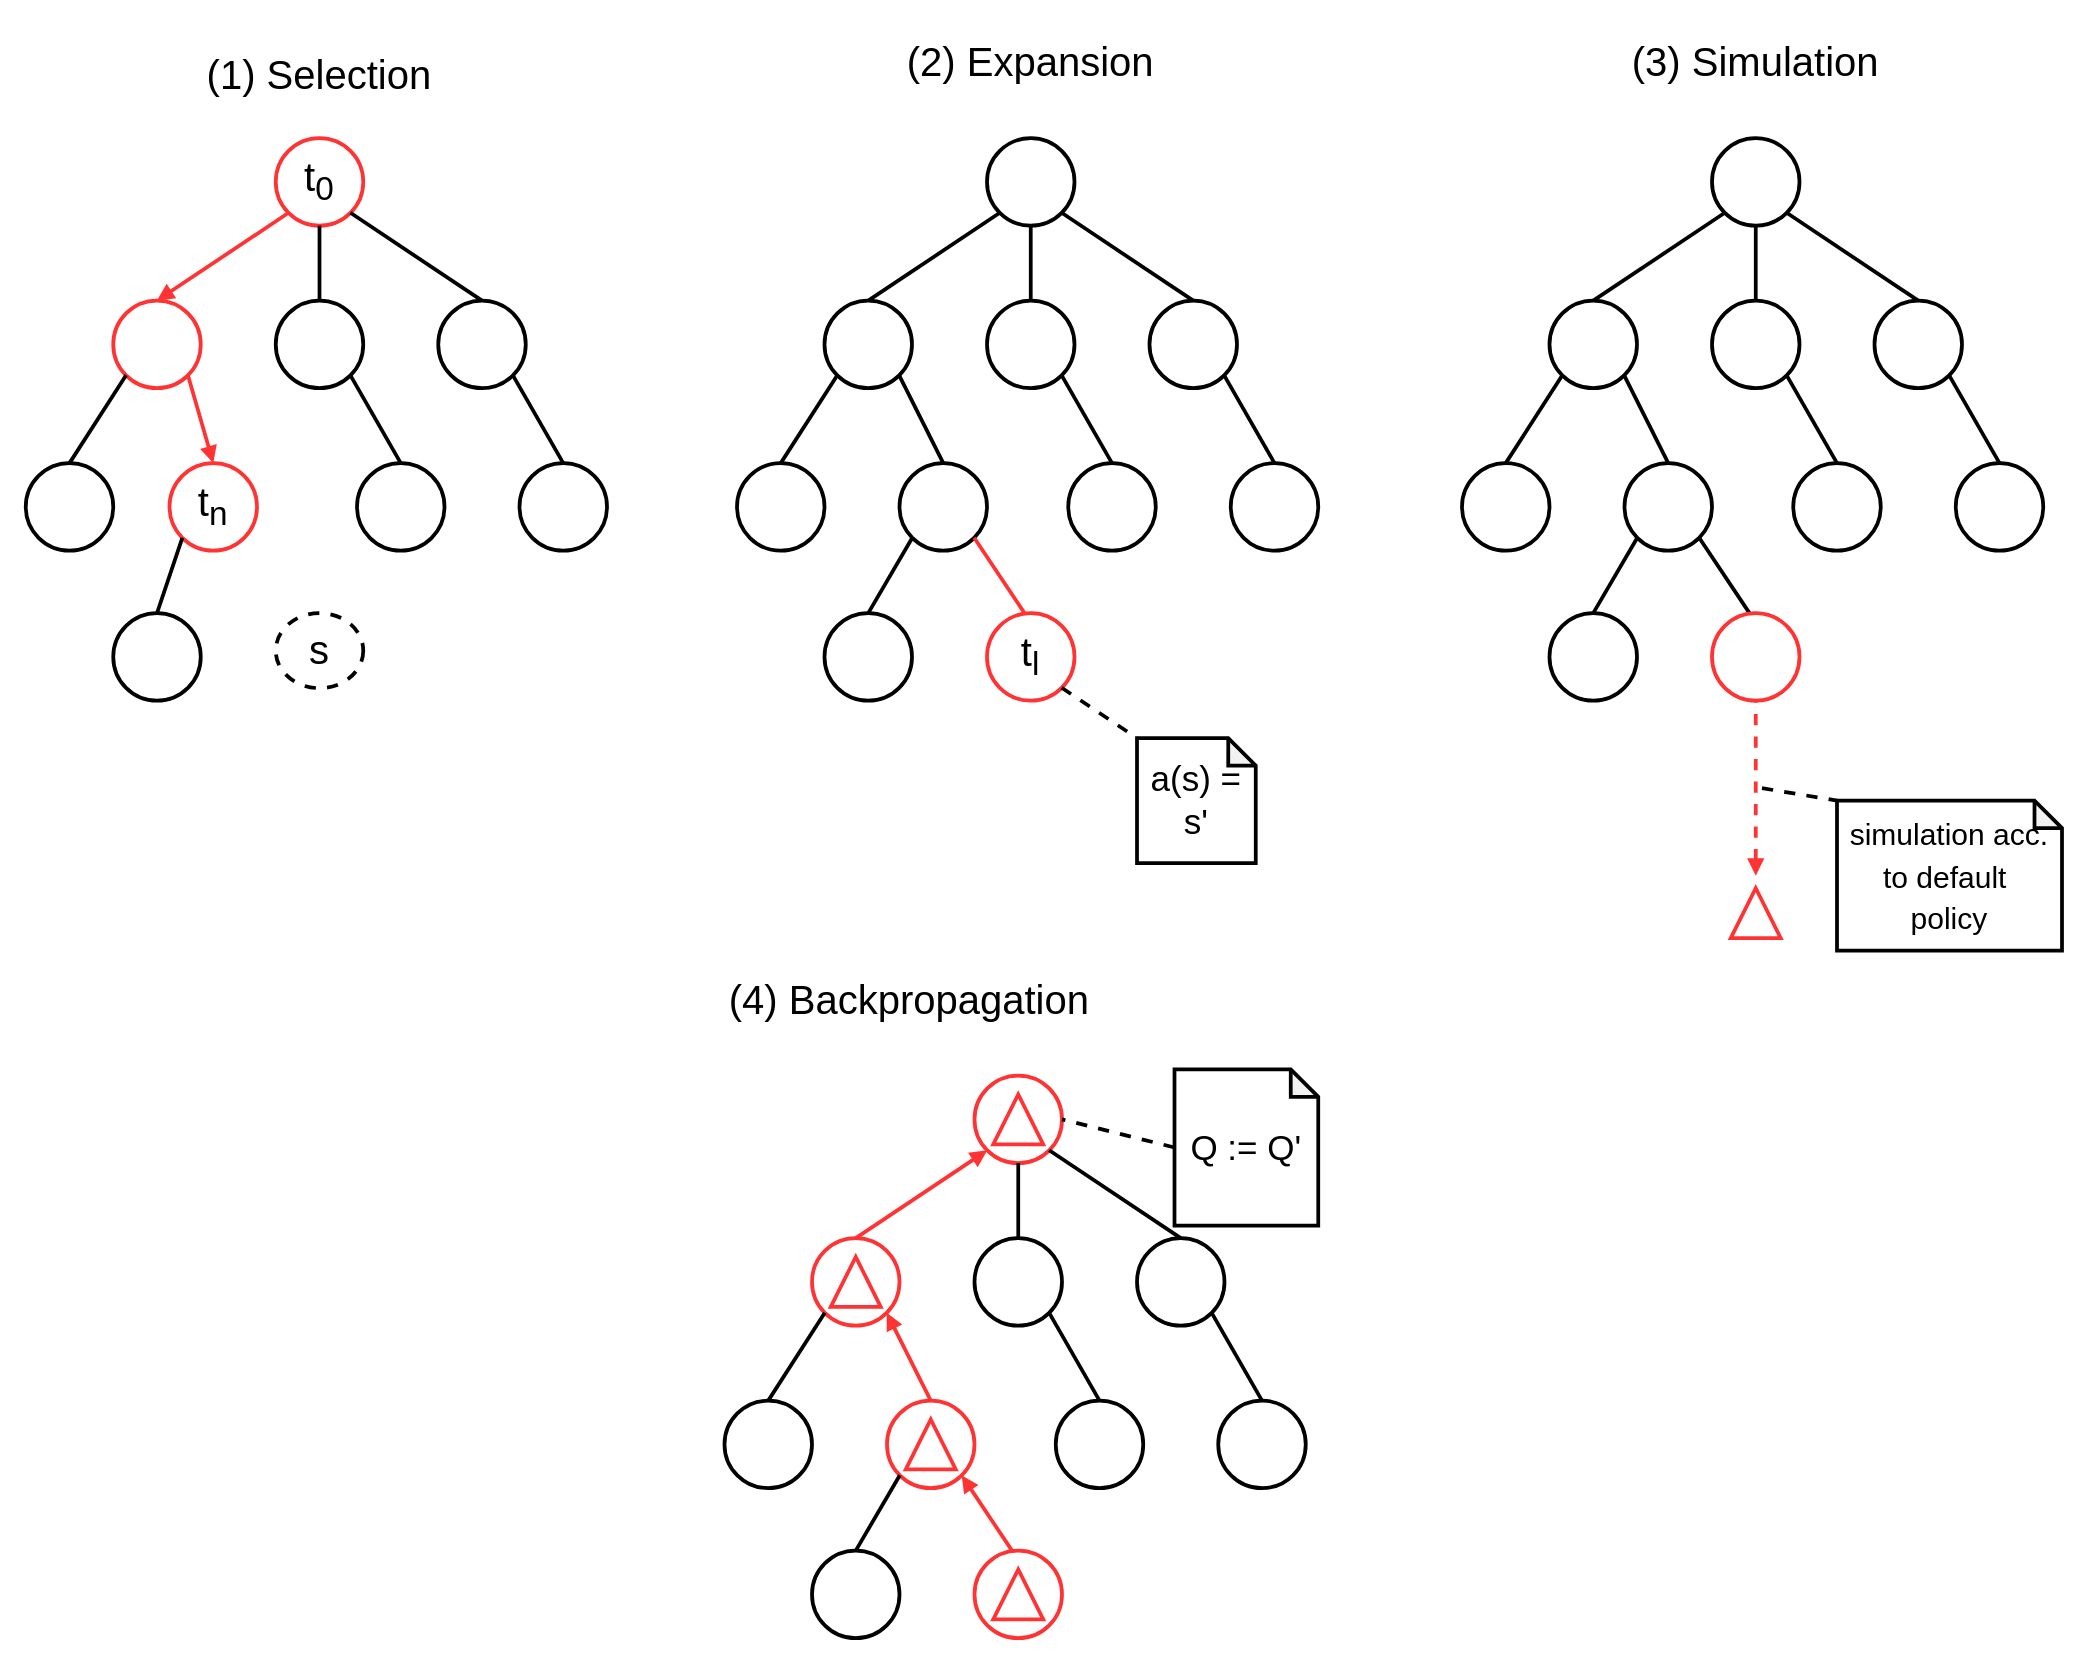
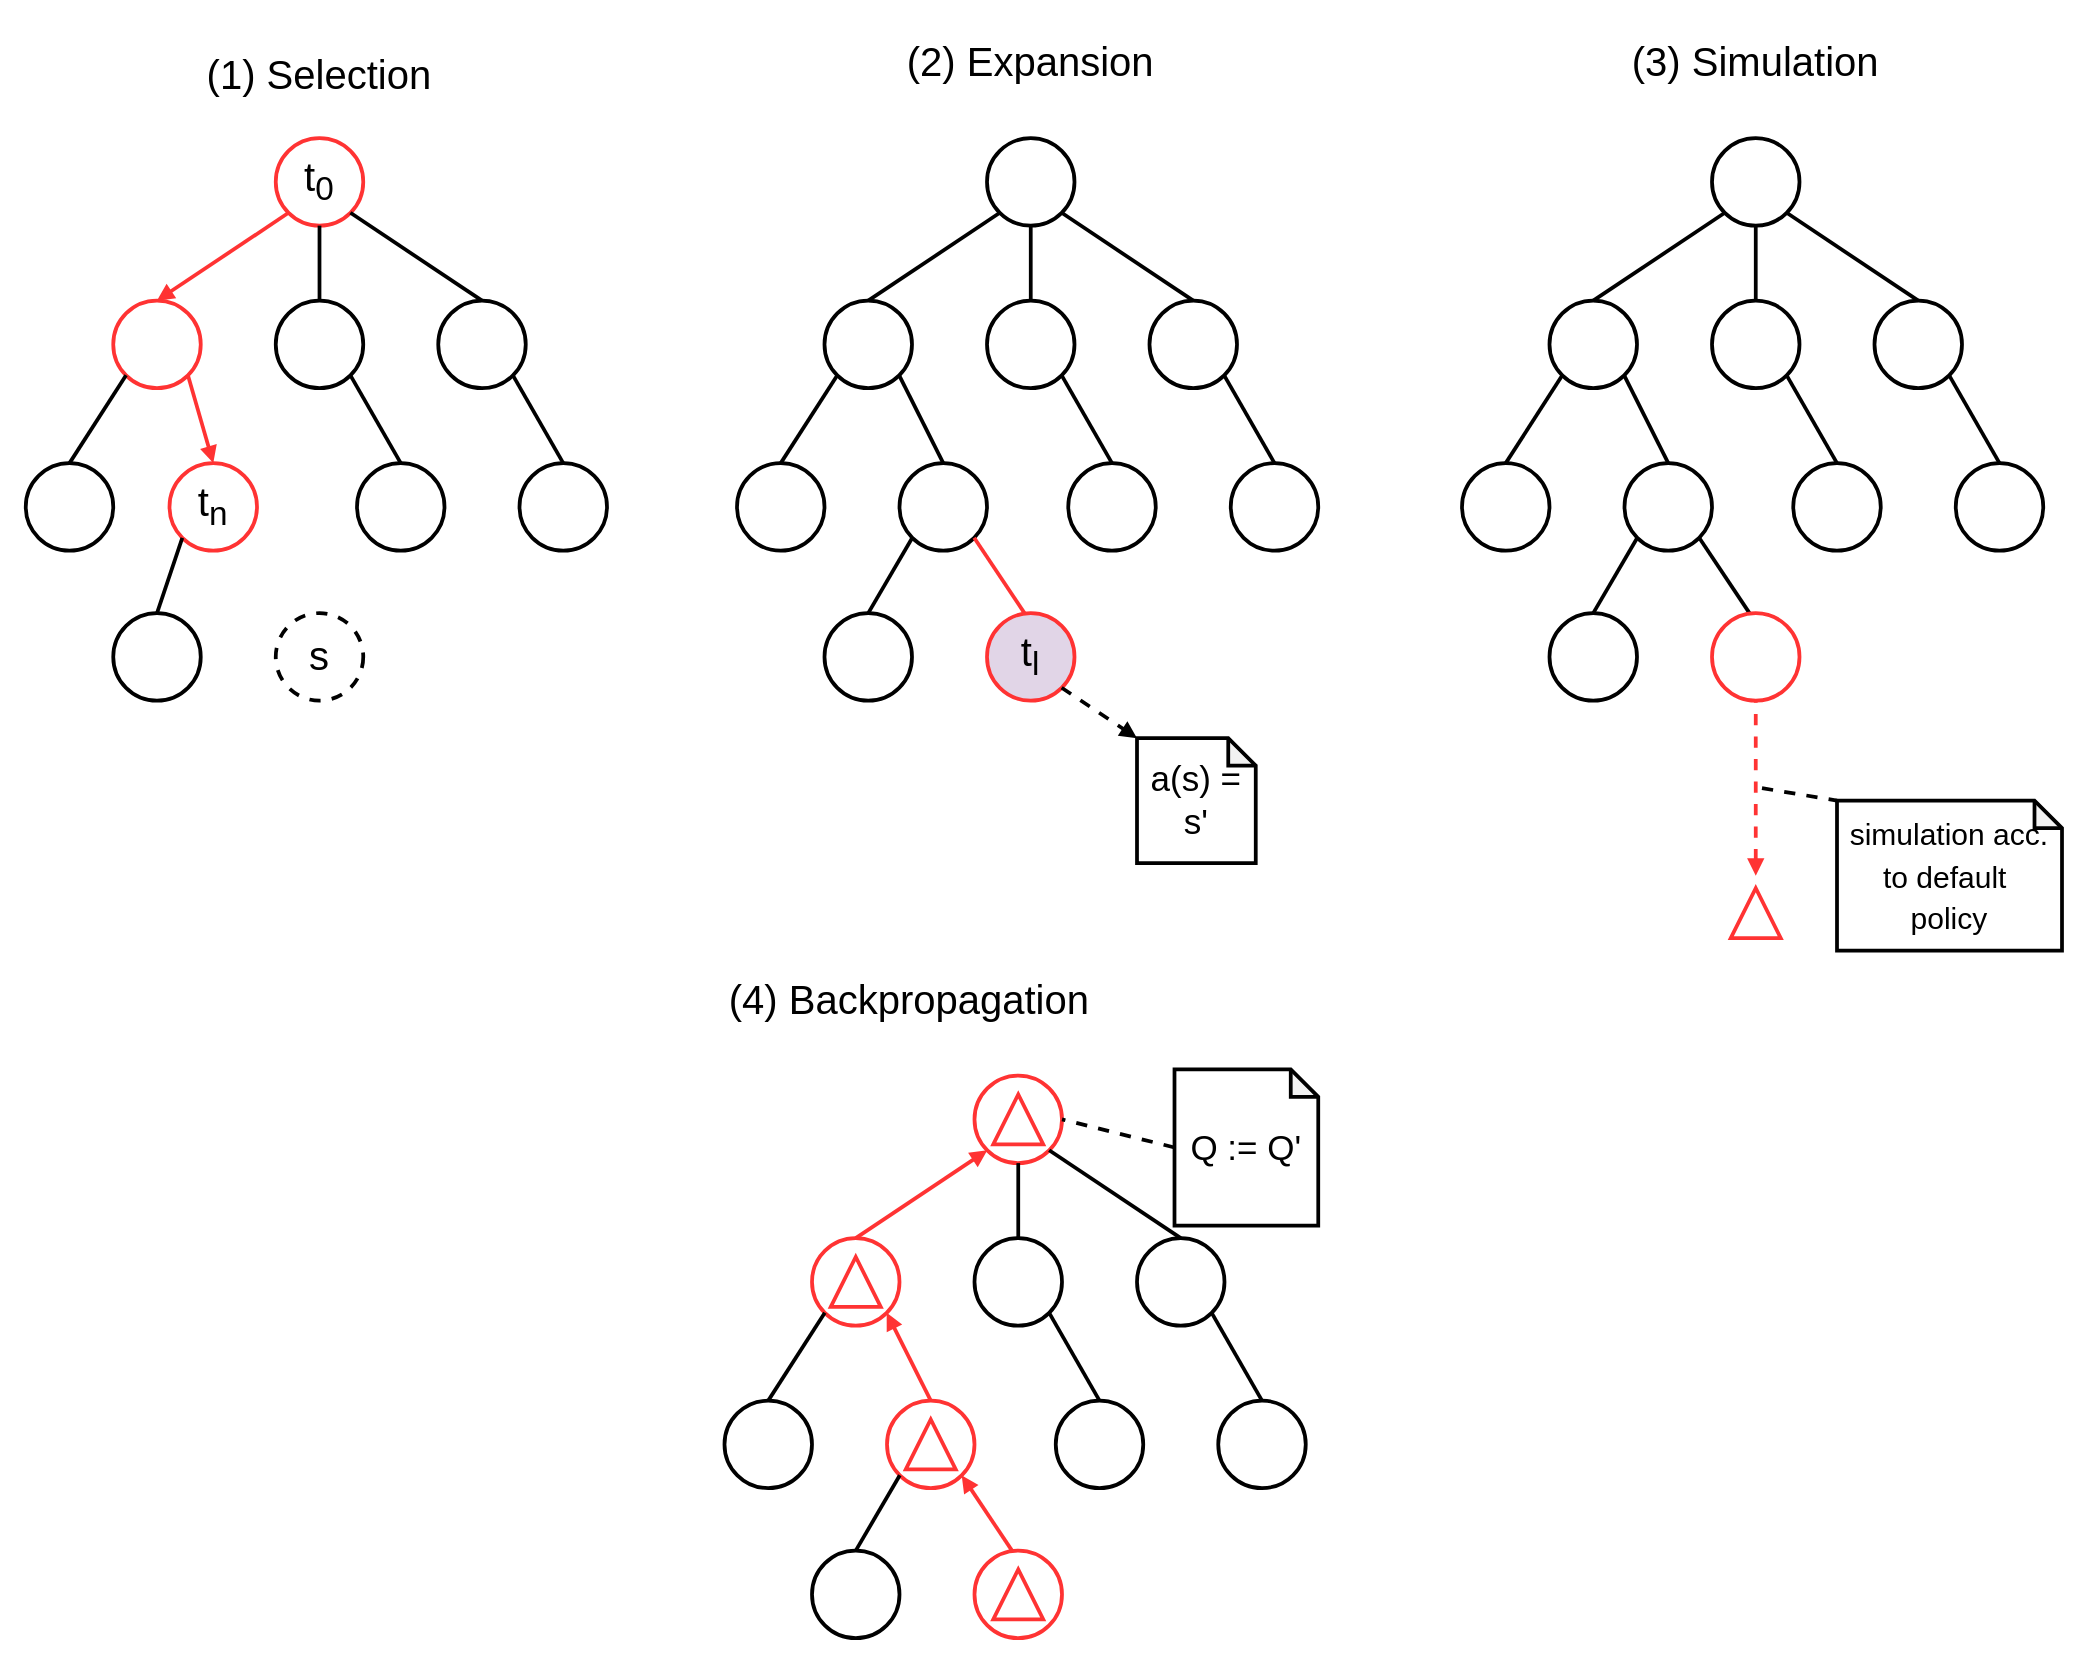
node "s": size 88x75 -> 88x88
node "tl": fillcolor #ffffff -> #e1d5e7
edge "tl" -- "a(s) = s'": arrowhead none -> block
